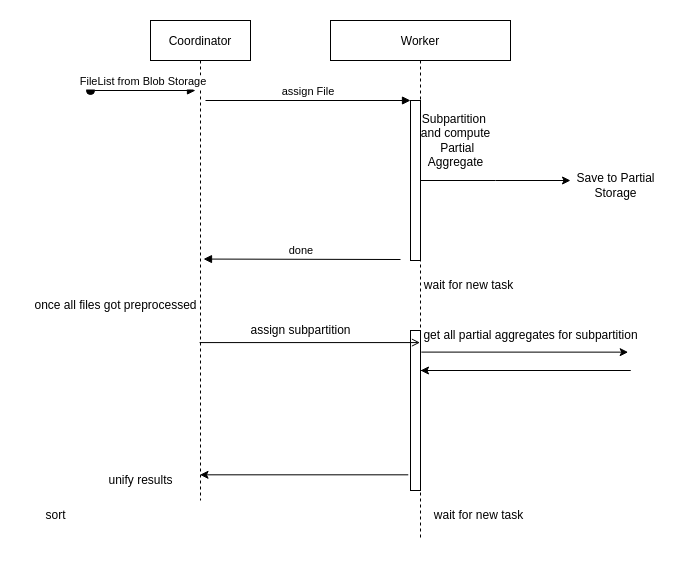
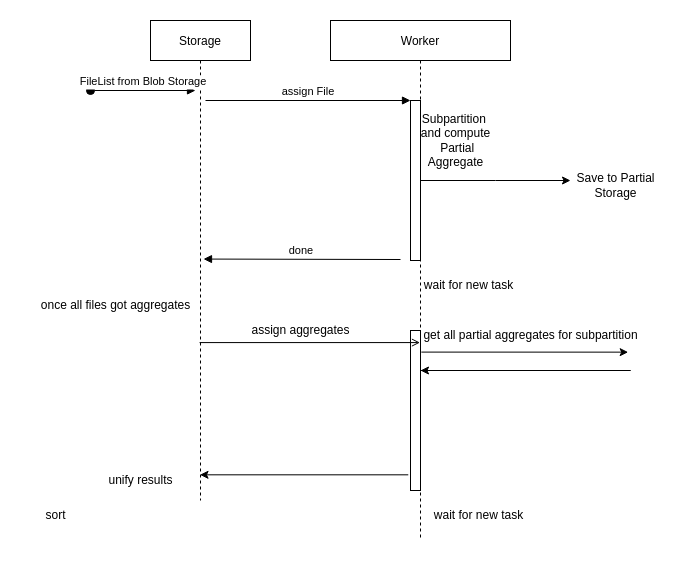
node "Coordinator": label "Coordinator" -> "Storage"
node "once all files got preprocessed": label "once all files got preprocessed" -> "once all files got aggregates"
node "assign subpartition": label "assign subpartition" -> "assign aggregates"
